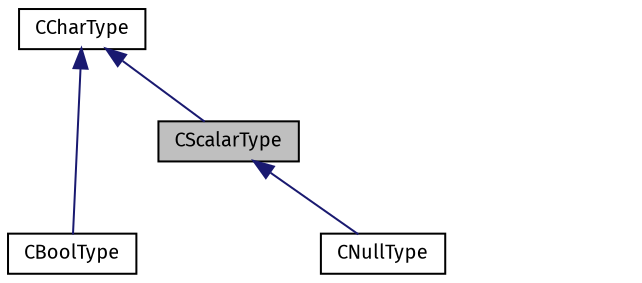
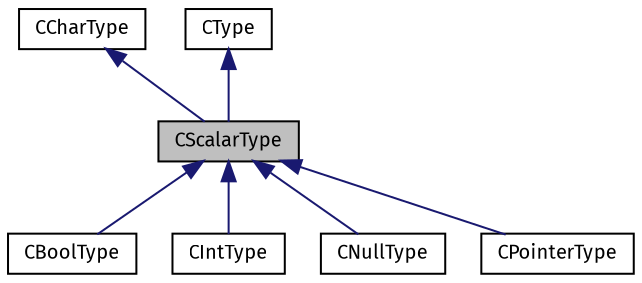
node "CType": added
edge "CBoolType" -> "CCharType": now "CBoolType" -> "CScalarType"
node "CIntType": added
node "CPointerType": added
